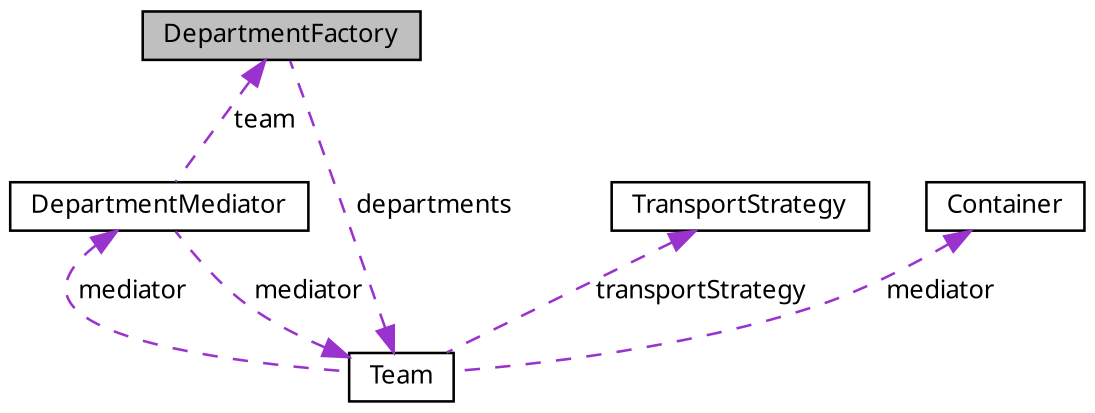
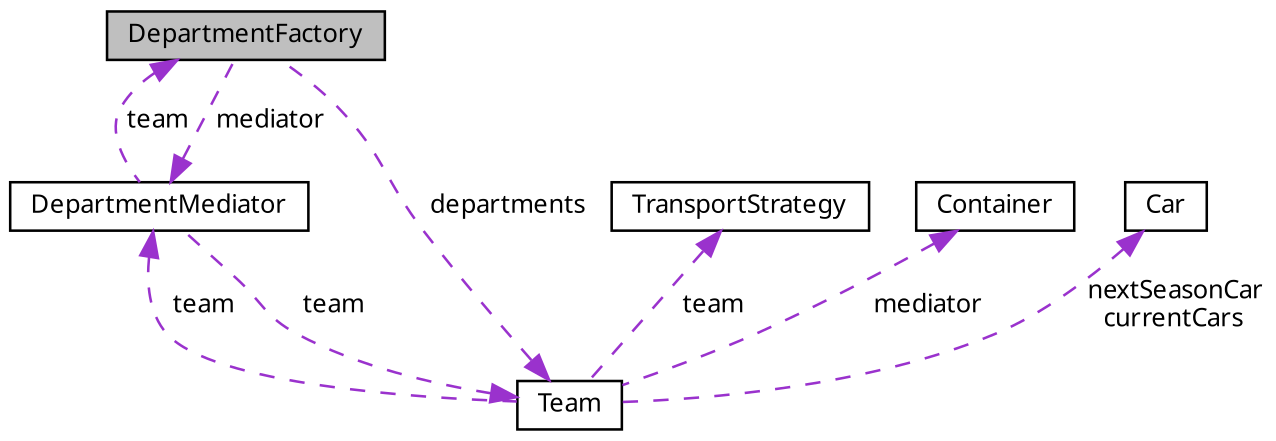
edge "DepartmentFactory" -> "DepartmentMediator": added, label "mediator"
node "Car": added
edge "Team" -> "DepartmentMediator": label " mediator" -> " team"
edge "DepartmentMediator" -> "Team": label " mediator" -> " team"
edge "Team" -> "TransportStrategy": label " transportStrategy" -> " team"
